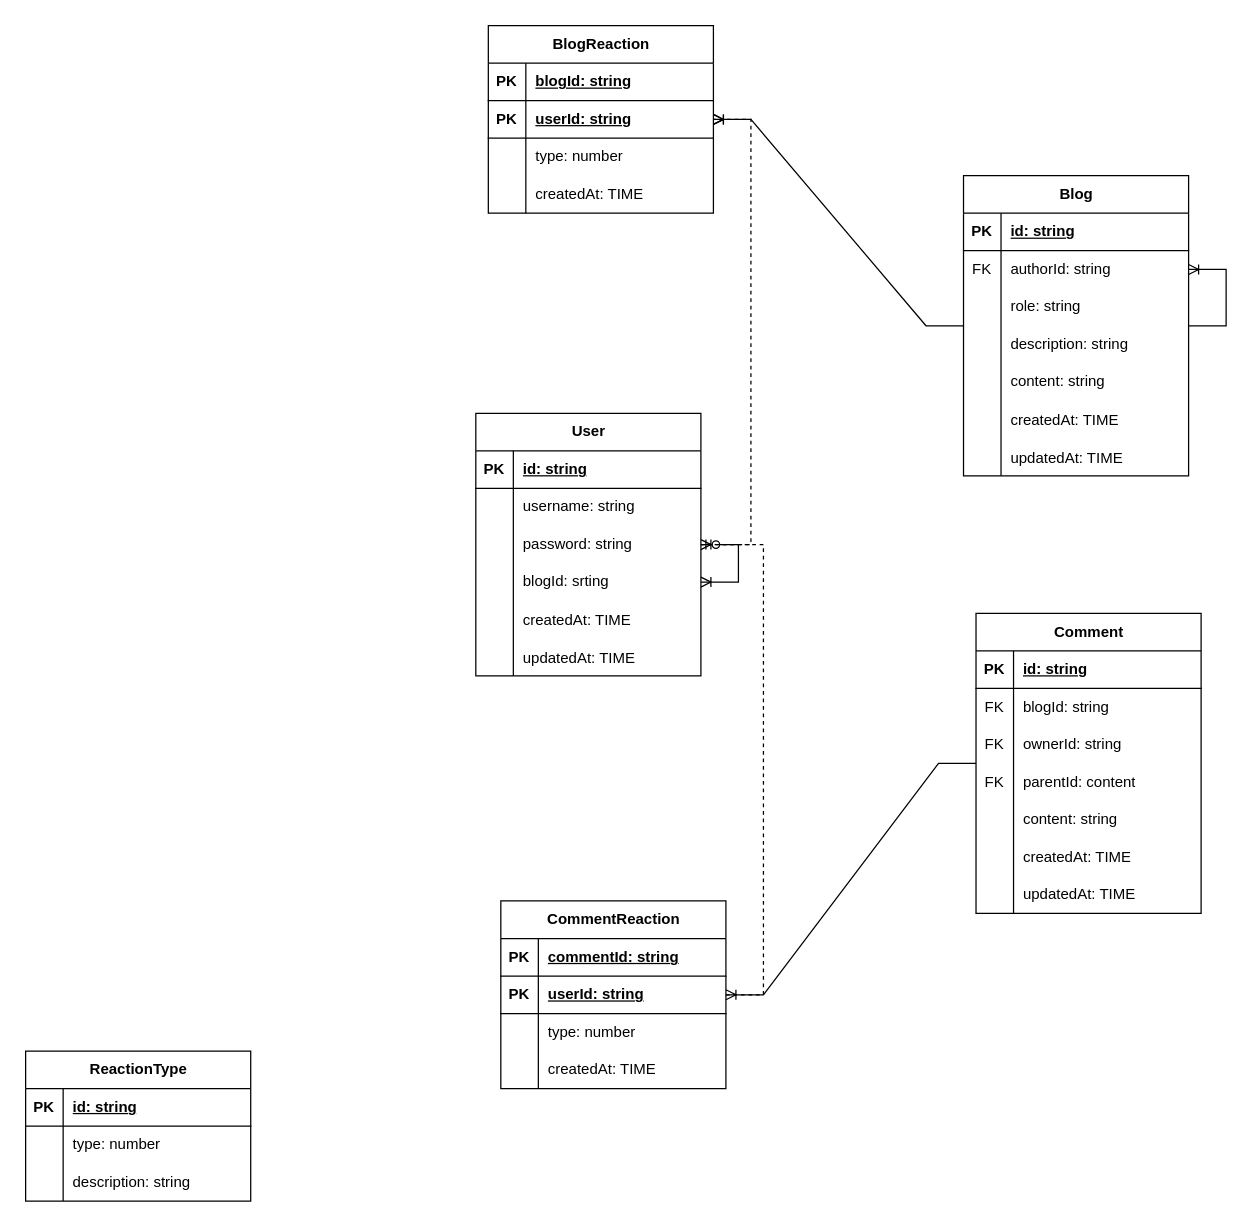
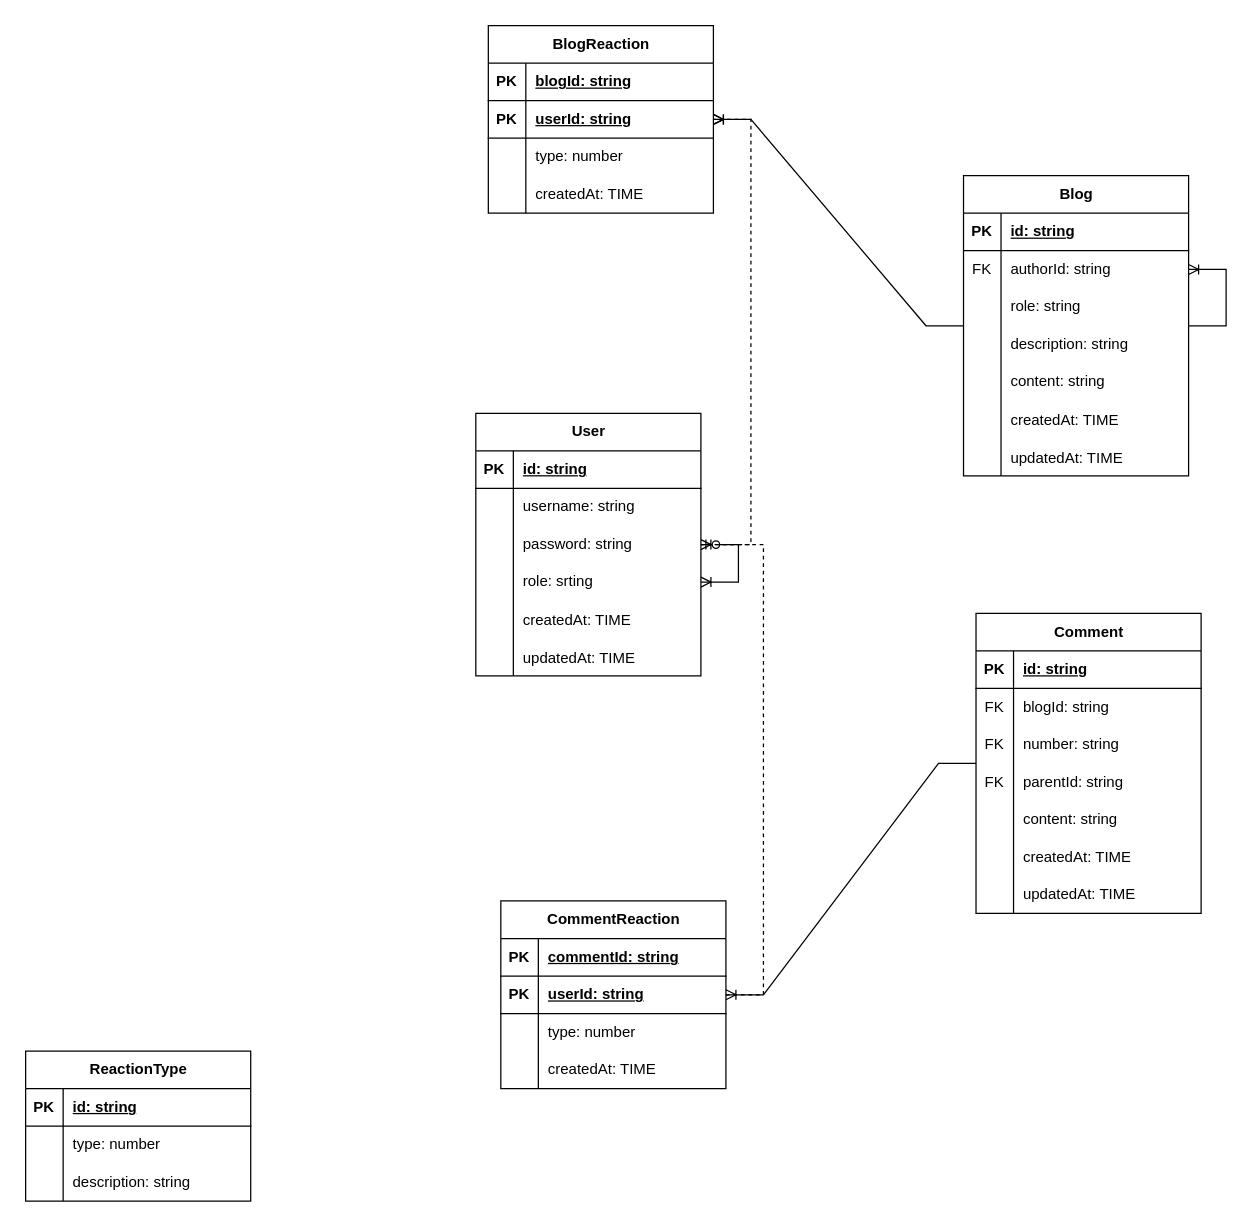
node "blogId: srting": label "blogId: srting" -> "role: srting"
node "ownerId: string": label "ownerId: string" -> "number: string"
node "parentId: content": label "parentId: content" -> "parentId: string"
